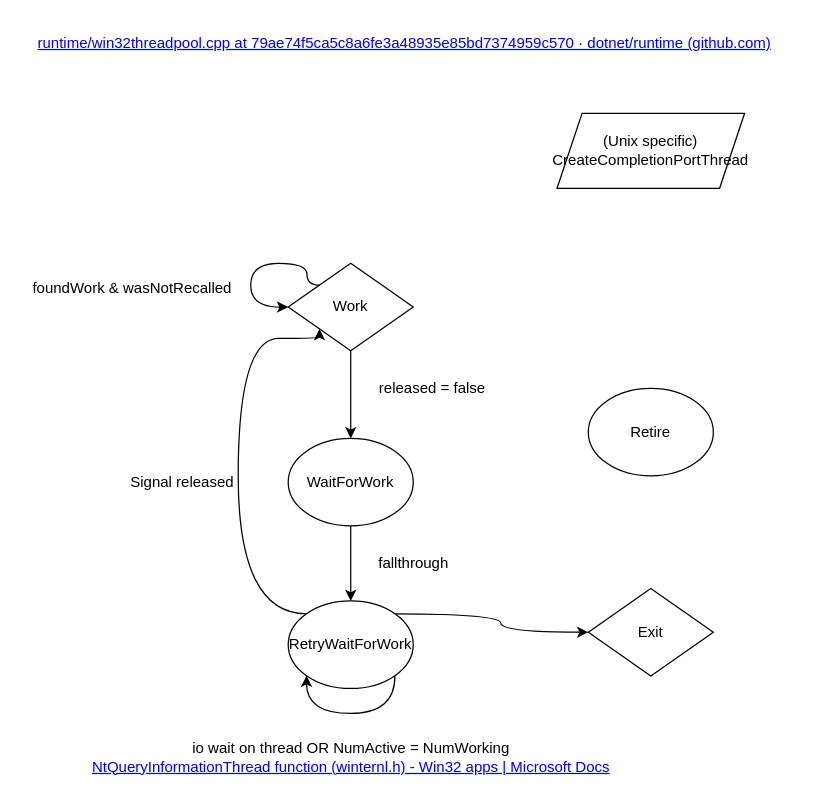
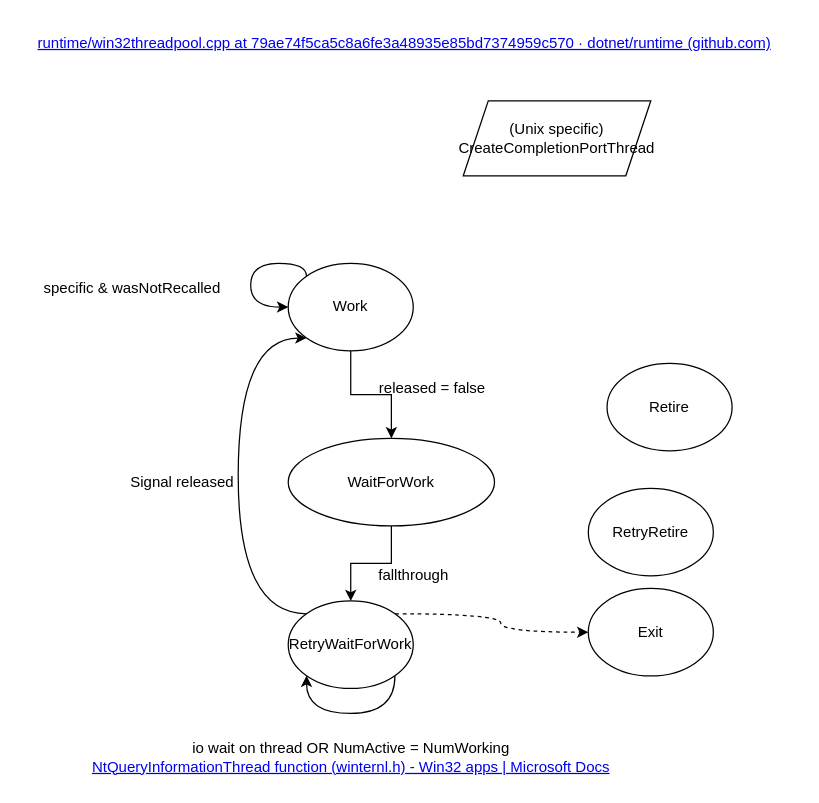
node "(Unix specific) CreateCompletionPortThread": moved (651, 151) -> (557, 138)
node "foundWork & wasNotRecalled": label "foundWork & wasNotRecalled" -> "specific & wasNotRecalled"
node "Work": shape diamond -> ellipse
node "Retire": moved (651, 432) -> (669, 407)
node "WaitForWork": size 125x88 -> 206x88
node "RetryRetire": added
node "fallthrough": moved (413, 563) -> (413, 576)
edge "RetryWaitForWork" -> "Exit": style solid -> dashed
node "Exit": shape diamond -> ellipse
